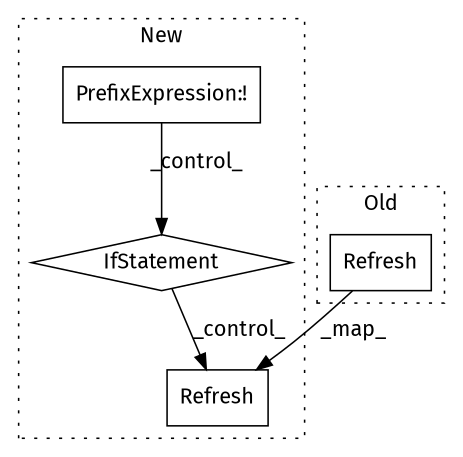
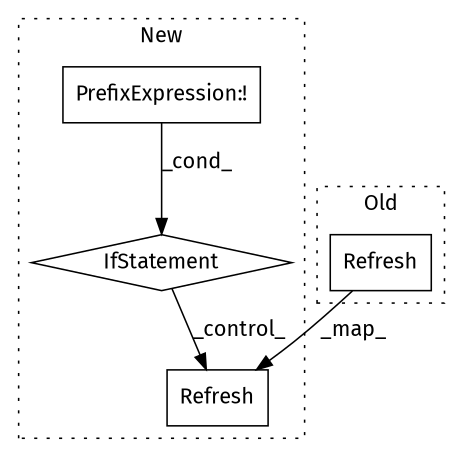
edge "PrefixExpression:!" -> "IfStatement": label "_control_" -> "_cond_"
